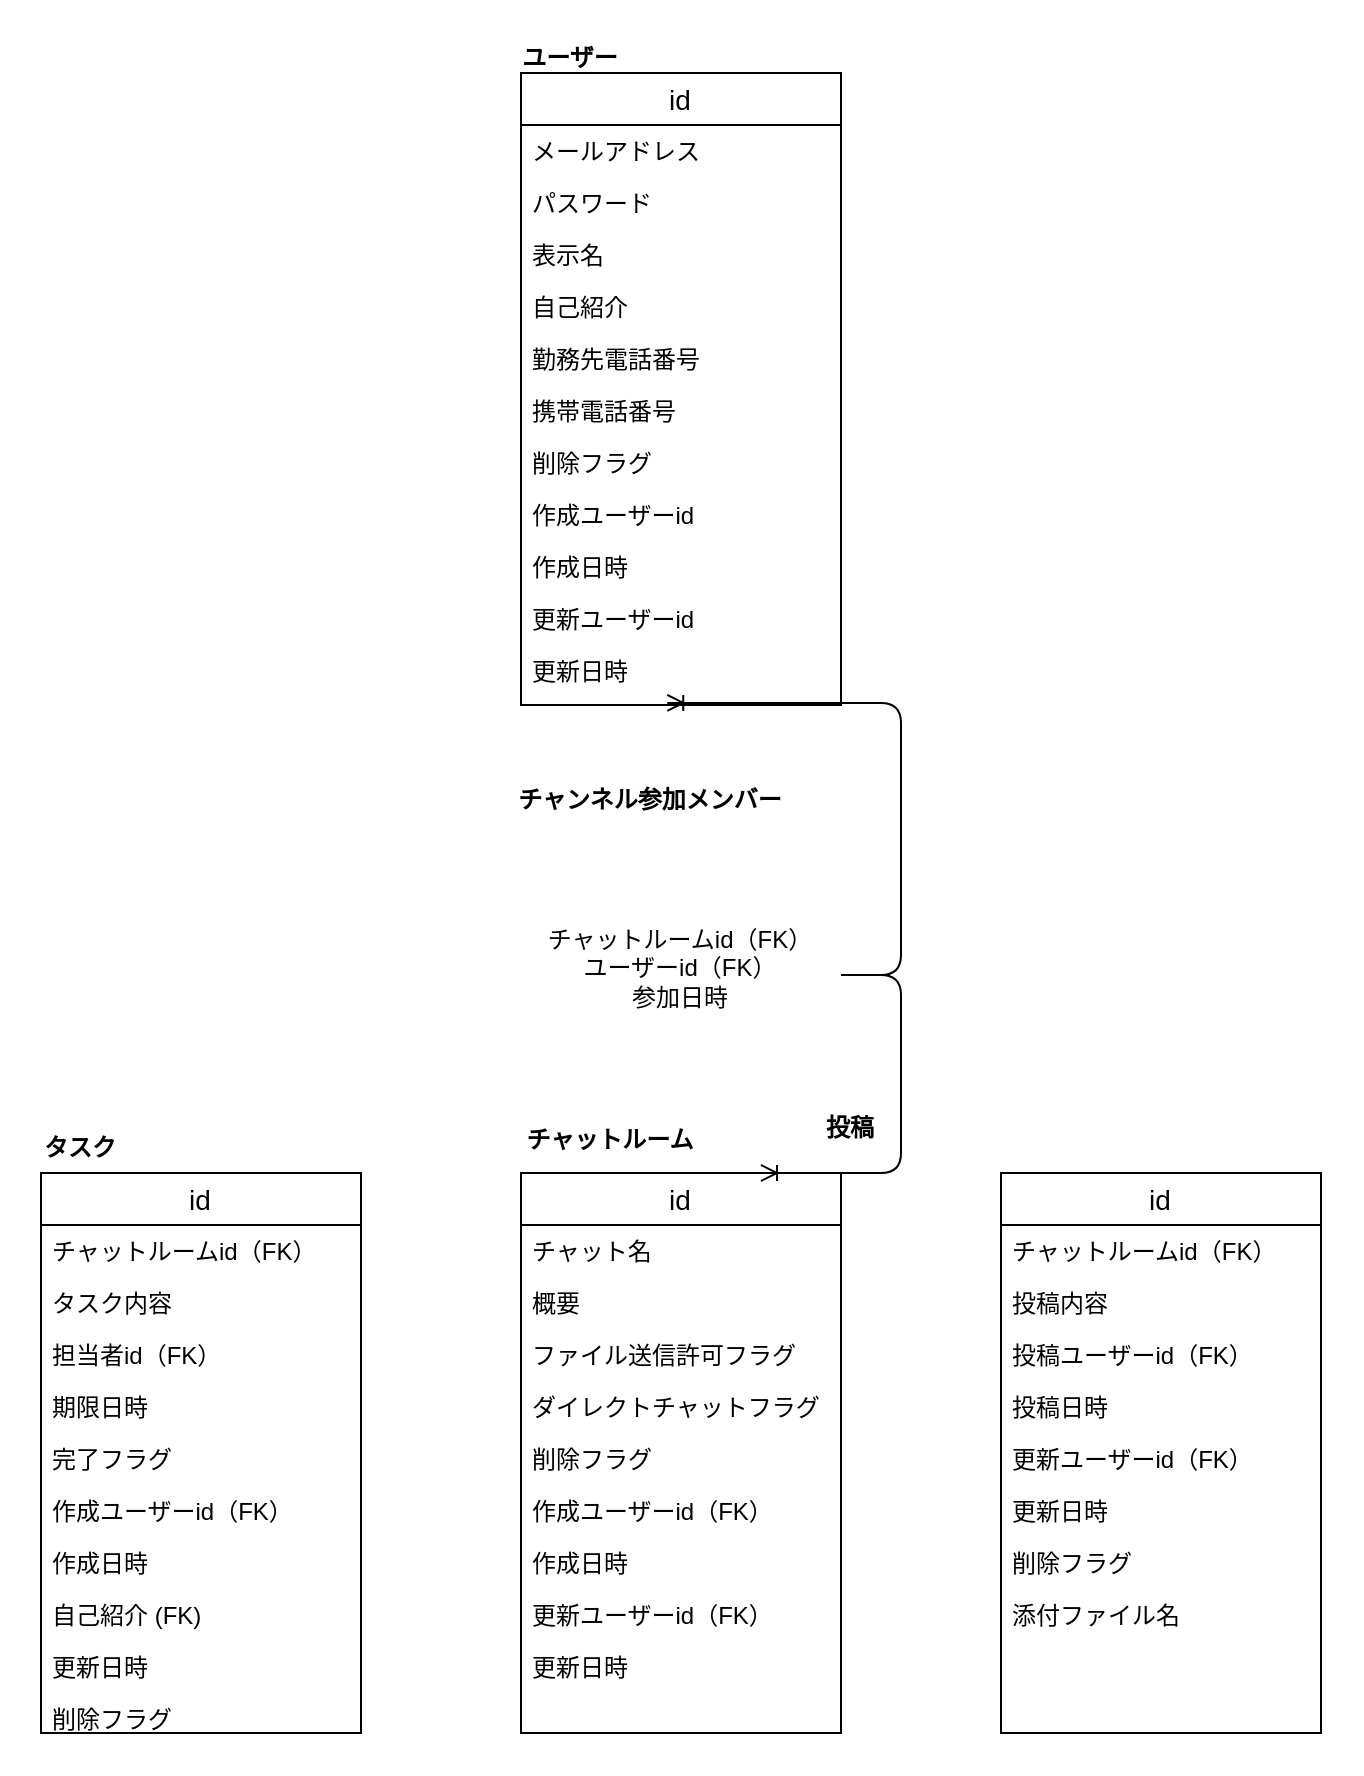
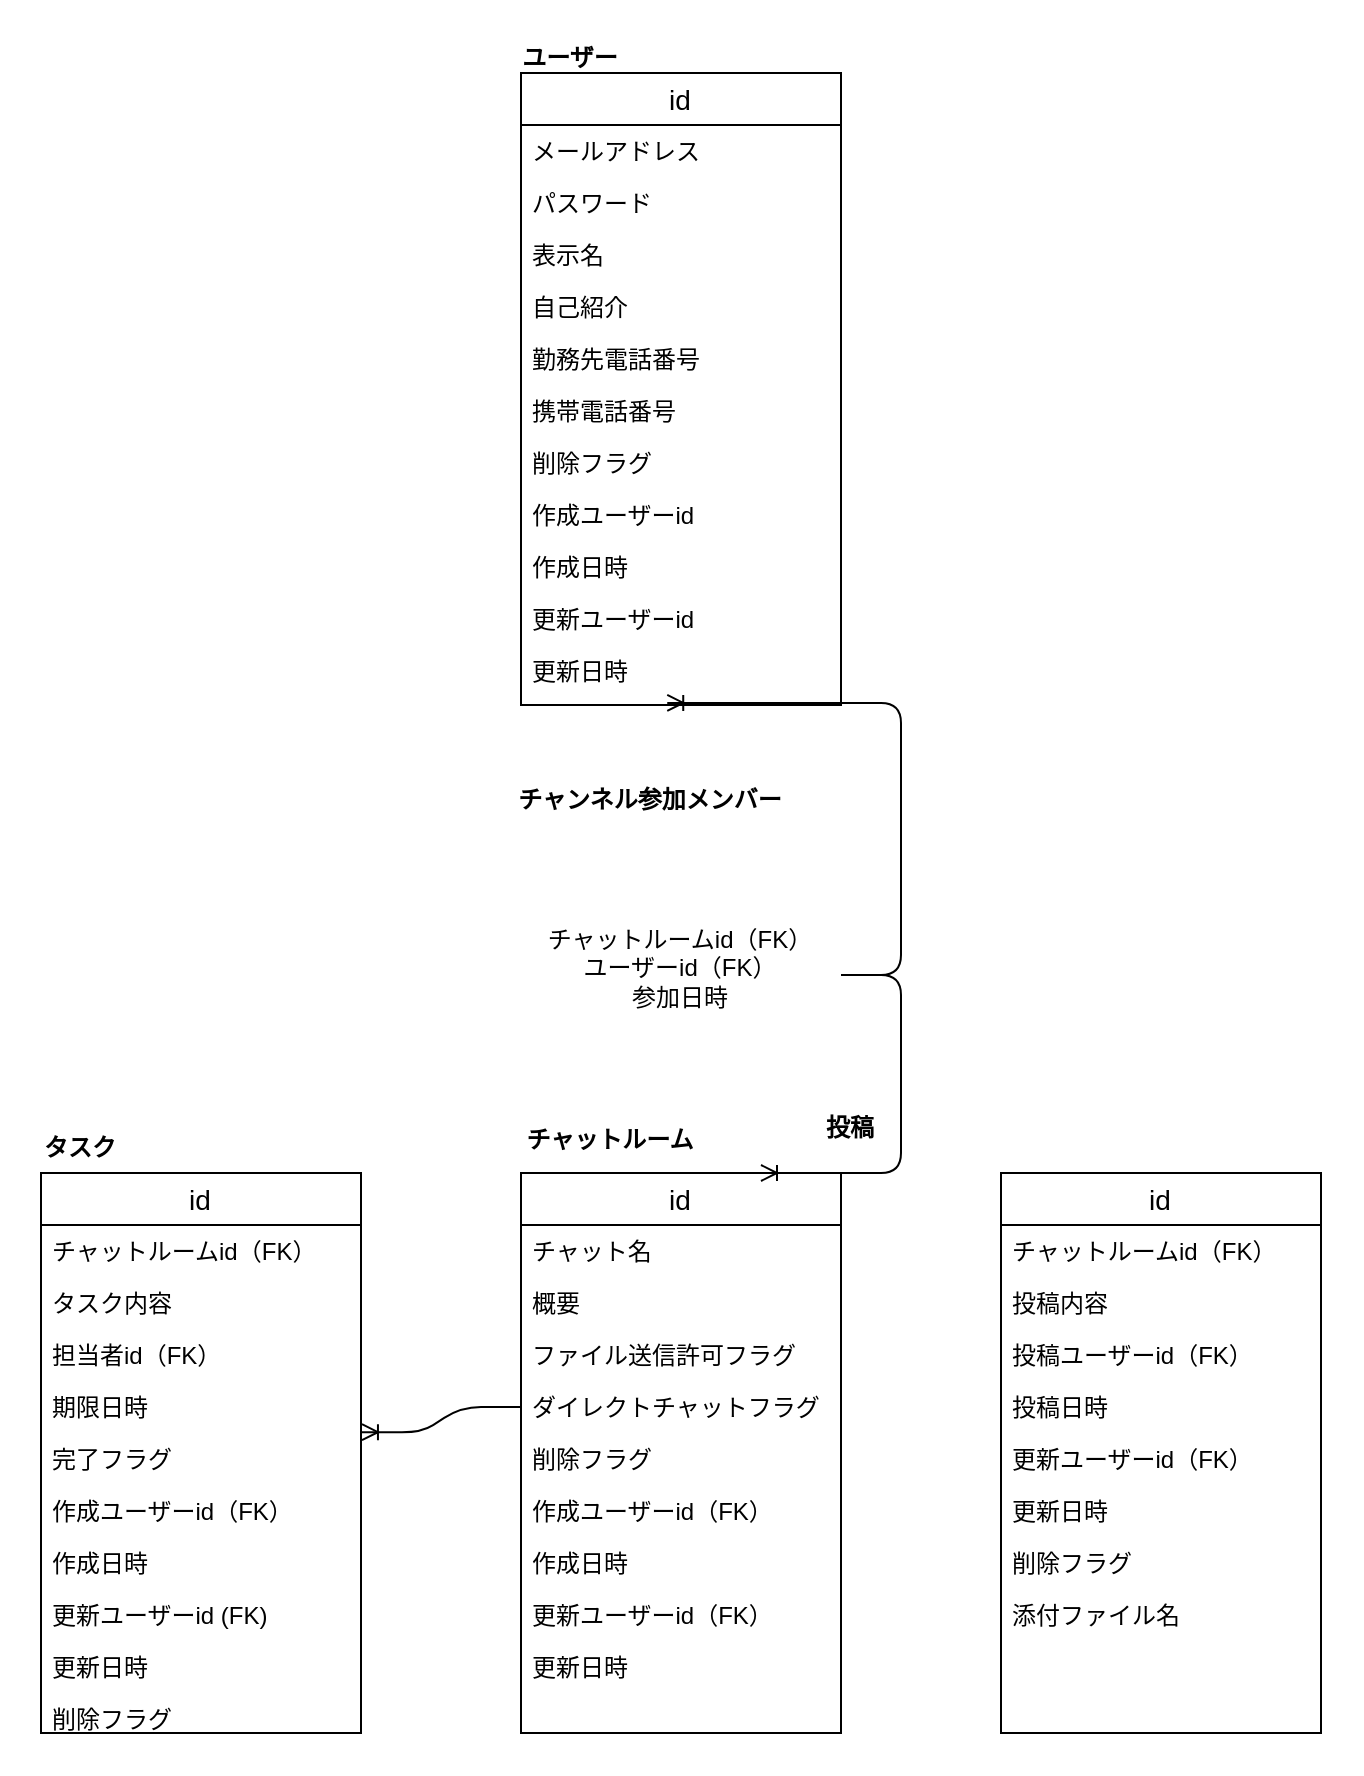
edge "ダイレクトチャットフラグ" -> "完了フラグ": added
node "自己紹介 (FK)": label "自己紹介 (FK)" -> "更新ユーザーid (FK)"
